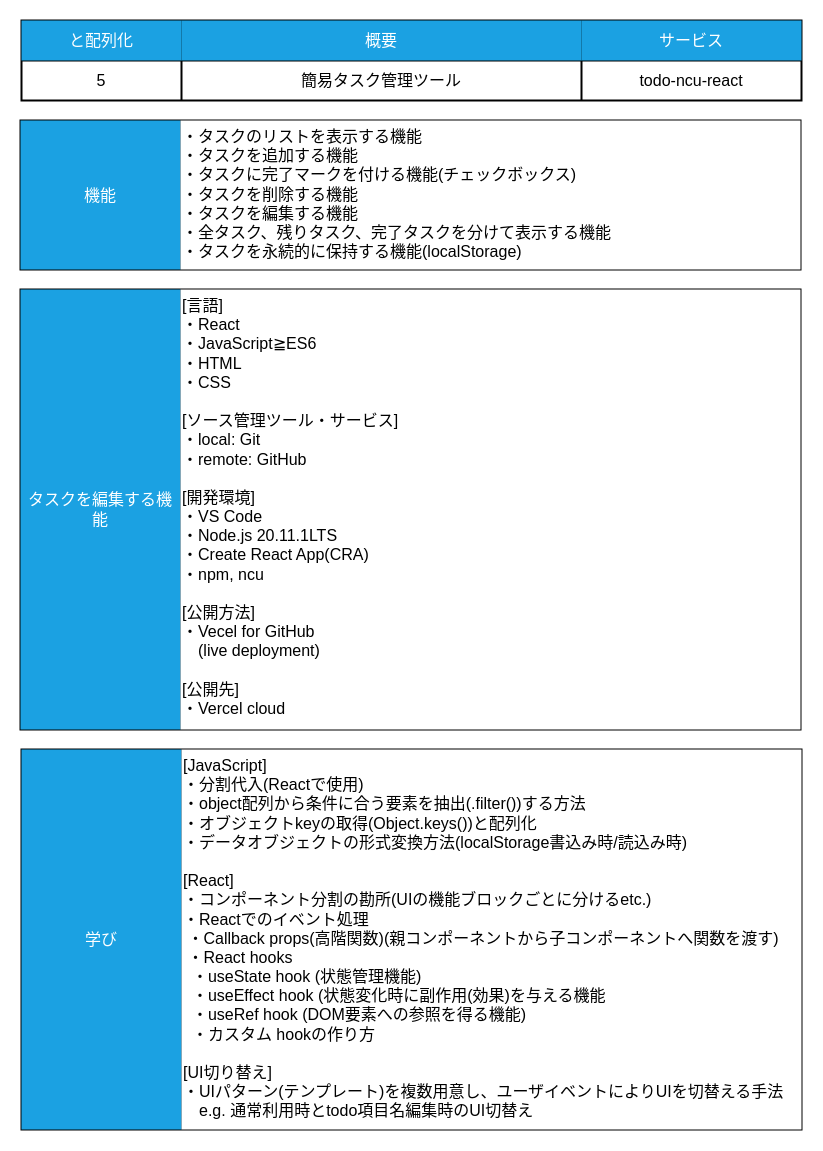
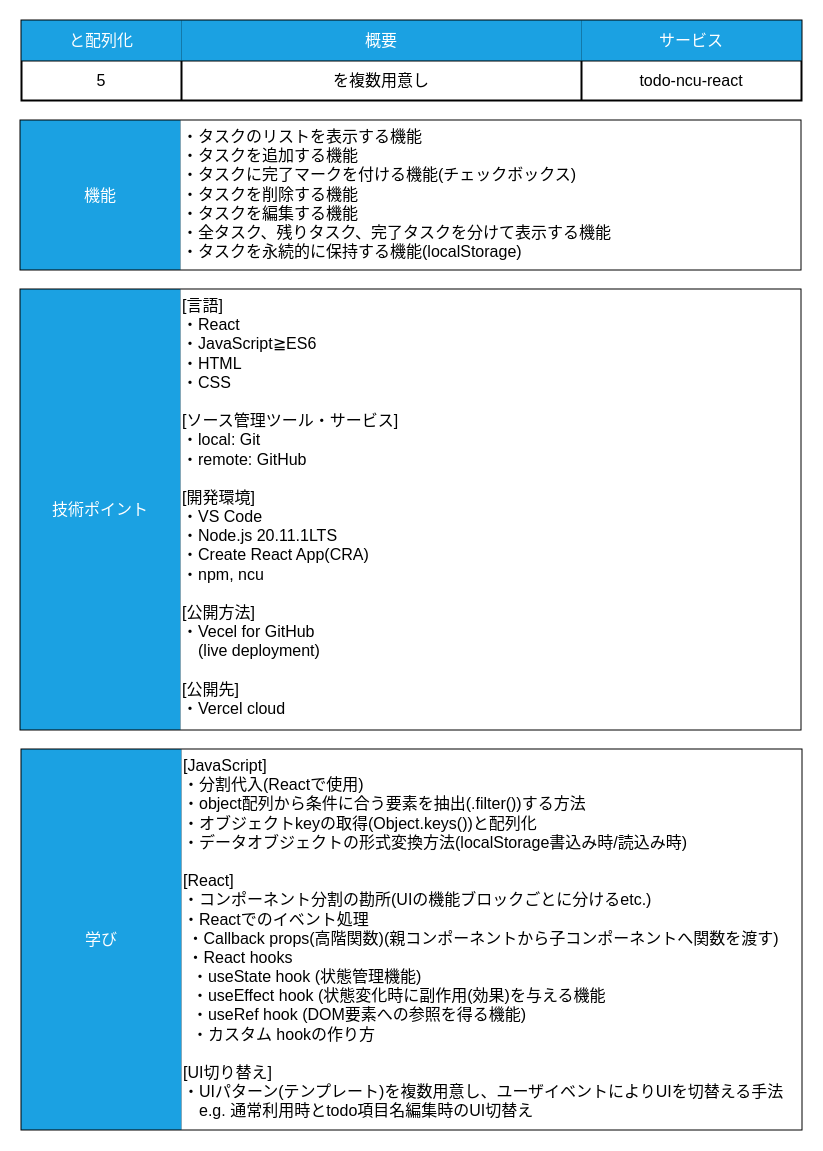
node "簡易タスク管理ツール": label "簡易タスク管理ツール" -> "を複数用意し"
node "タスクを編集する機能": label "タスクを編集する機能" -> "技術ポイント"
